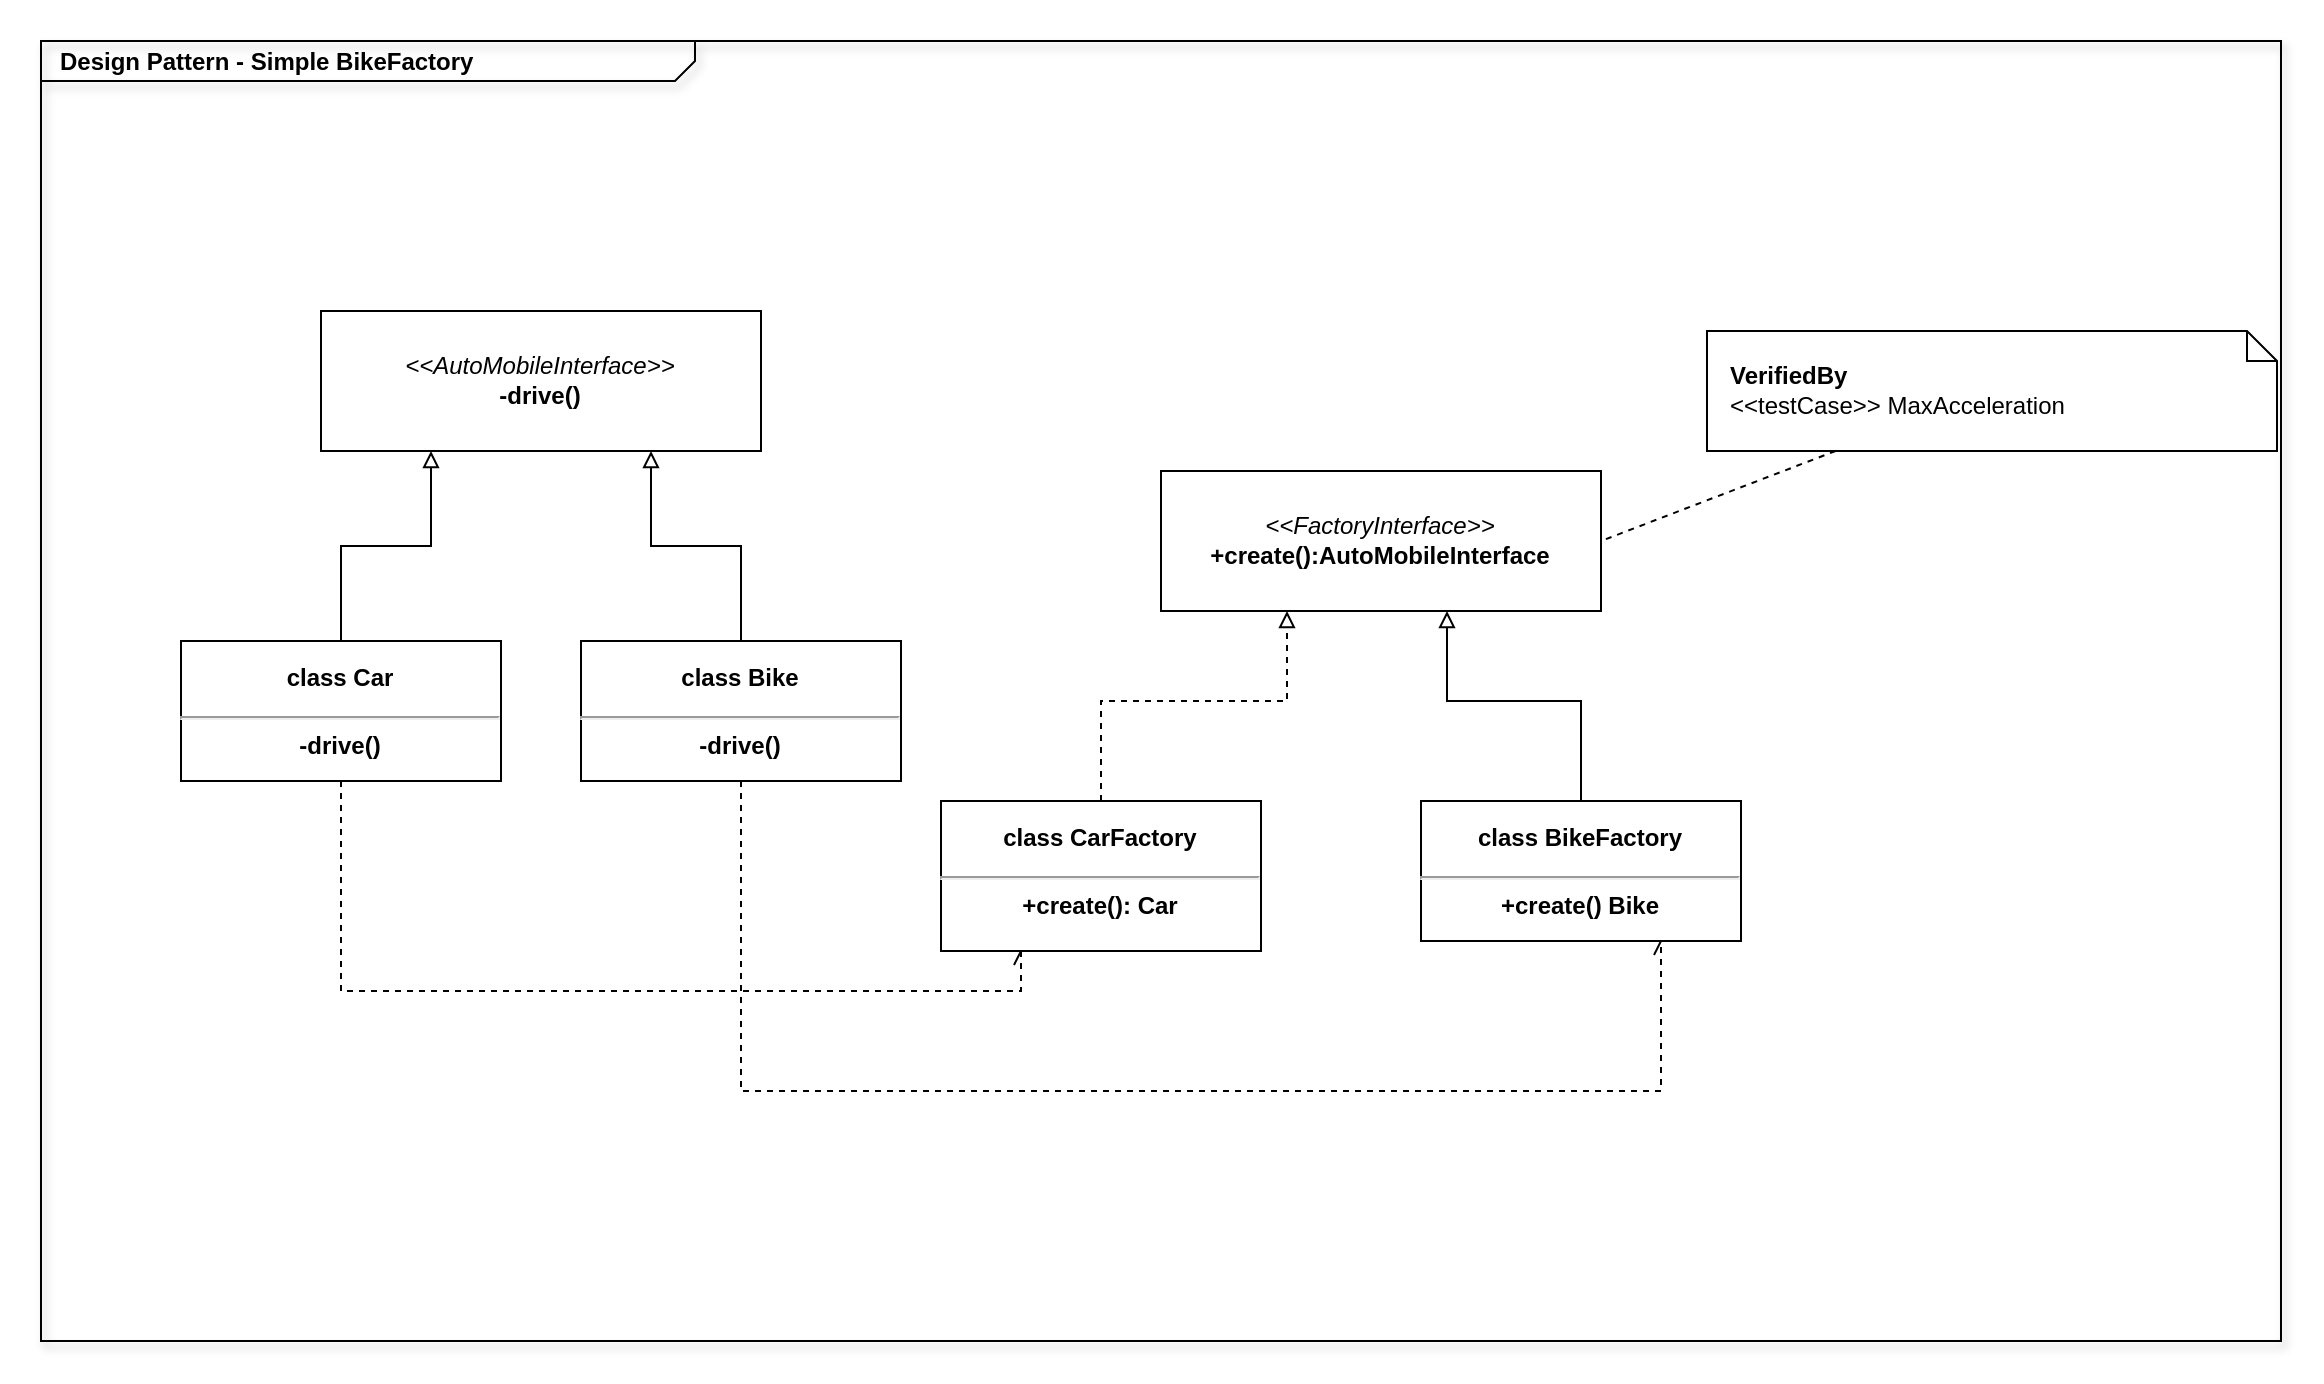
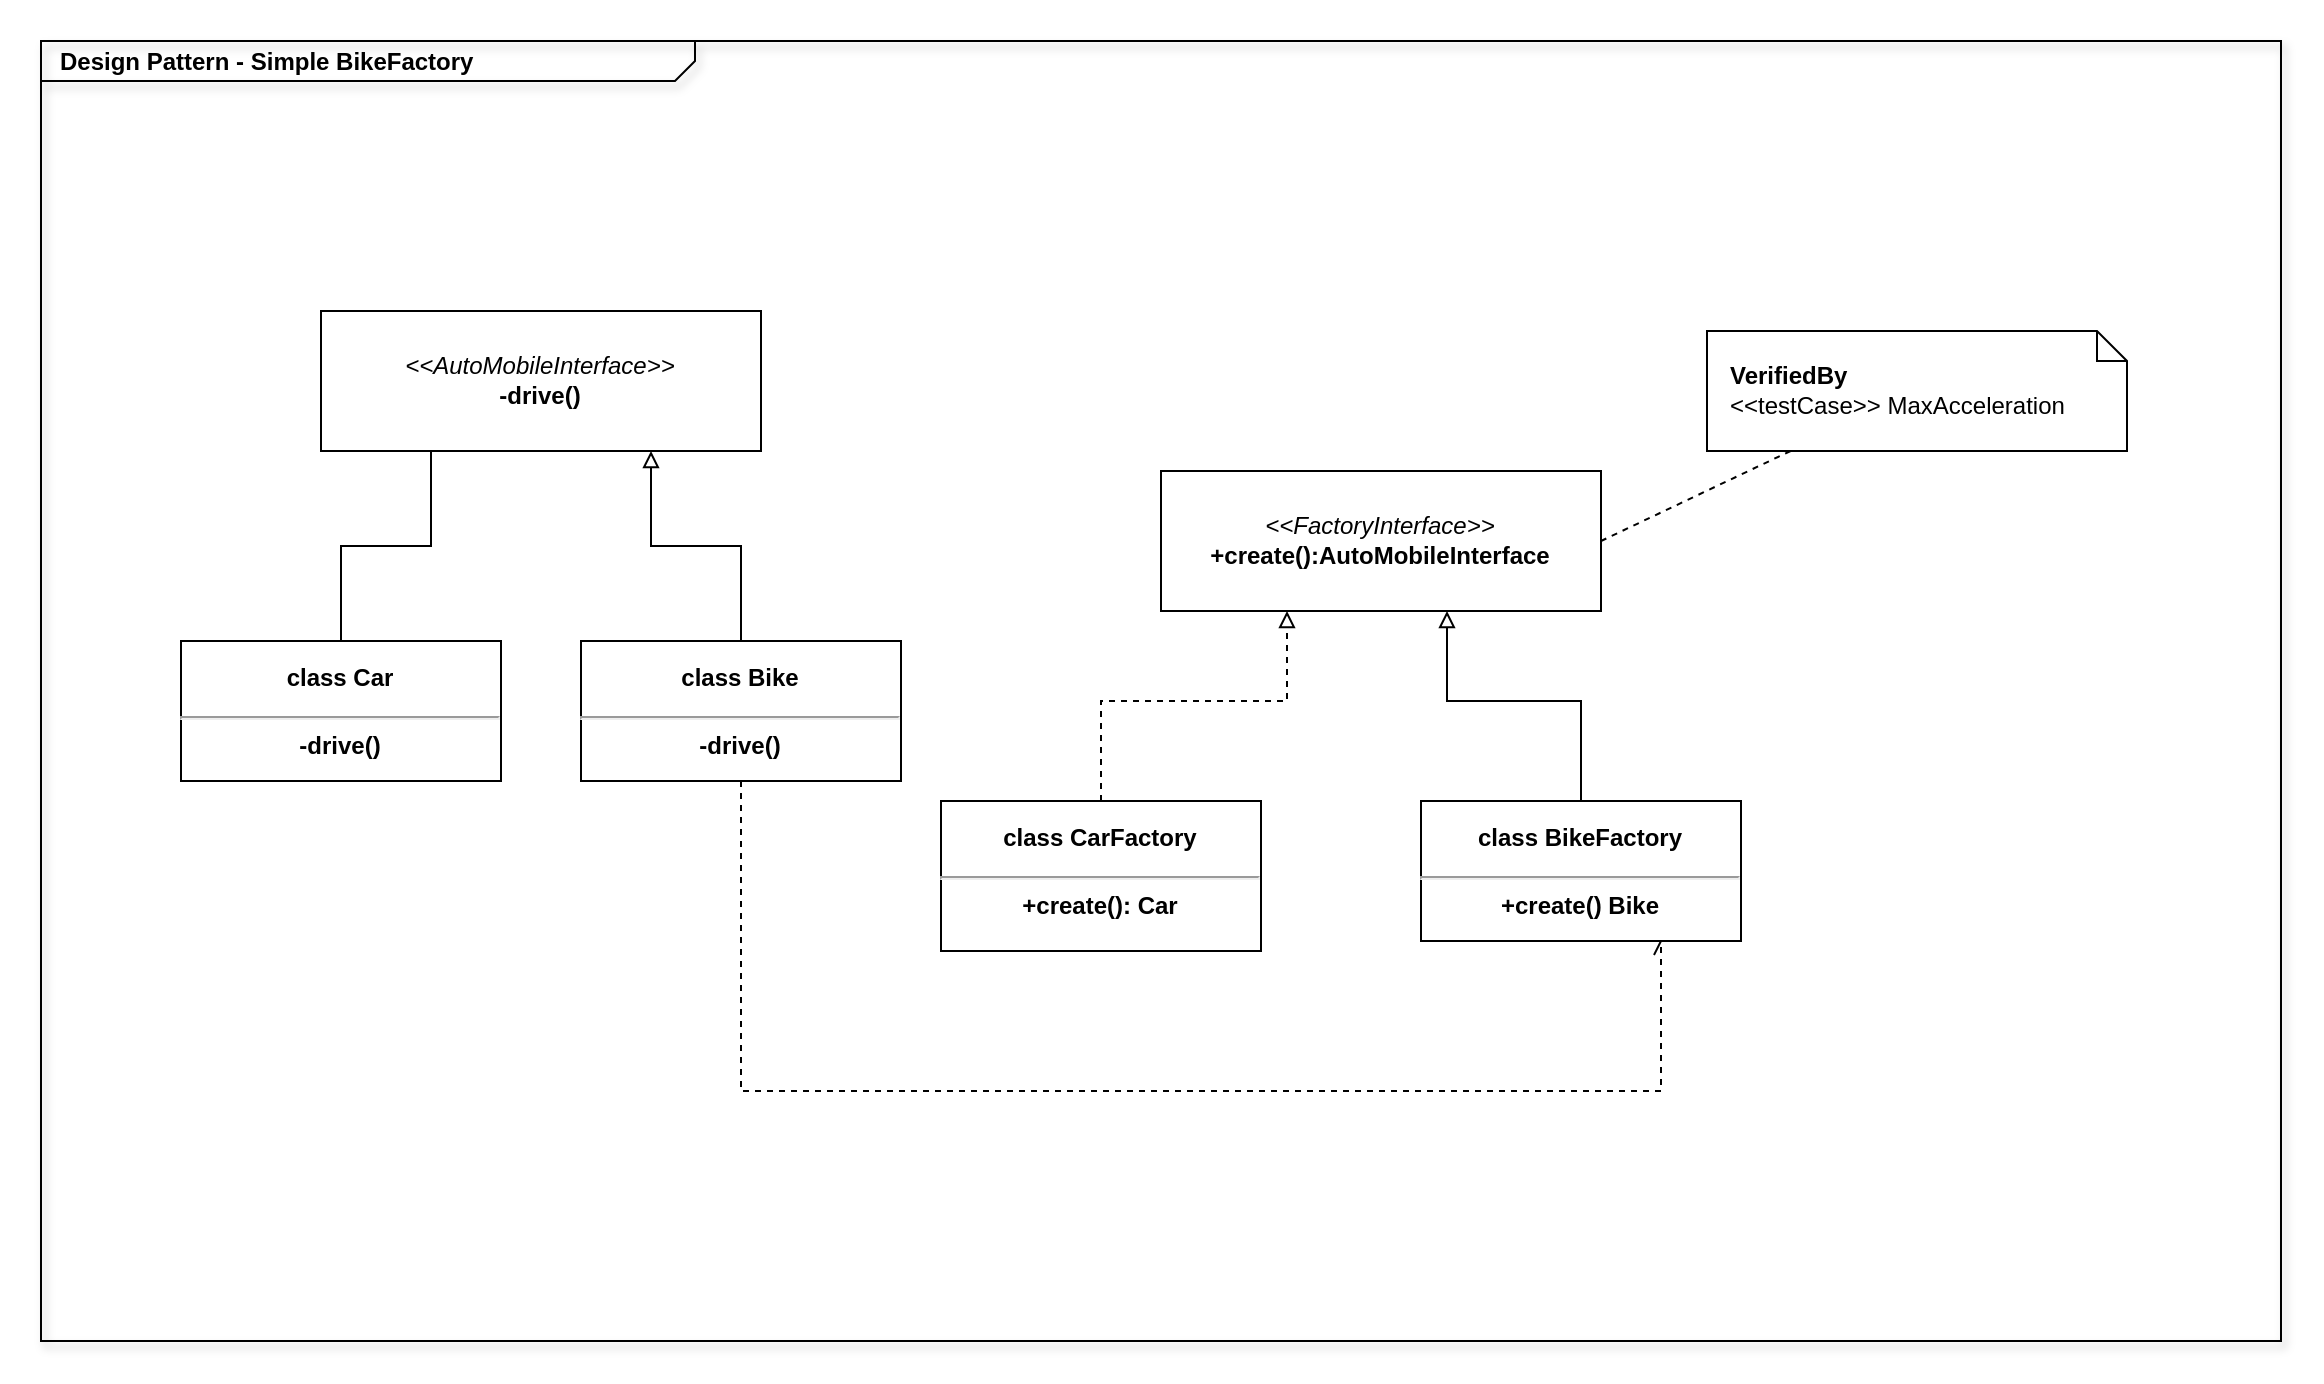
node "VerifiedBy <<testCase>> MaxAcceleration": size 570x120 -> 420x120
edge "class Car -drive()" -> "<<AutoMobileInterface>> -drive()": arrowhead block -> none
edge "class Car -drive()" -> "class CarFactory +create(): Car": removed
